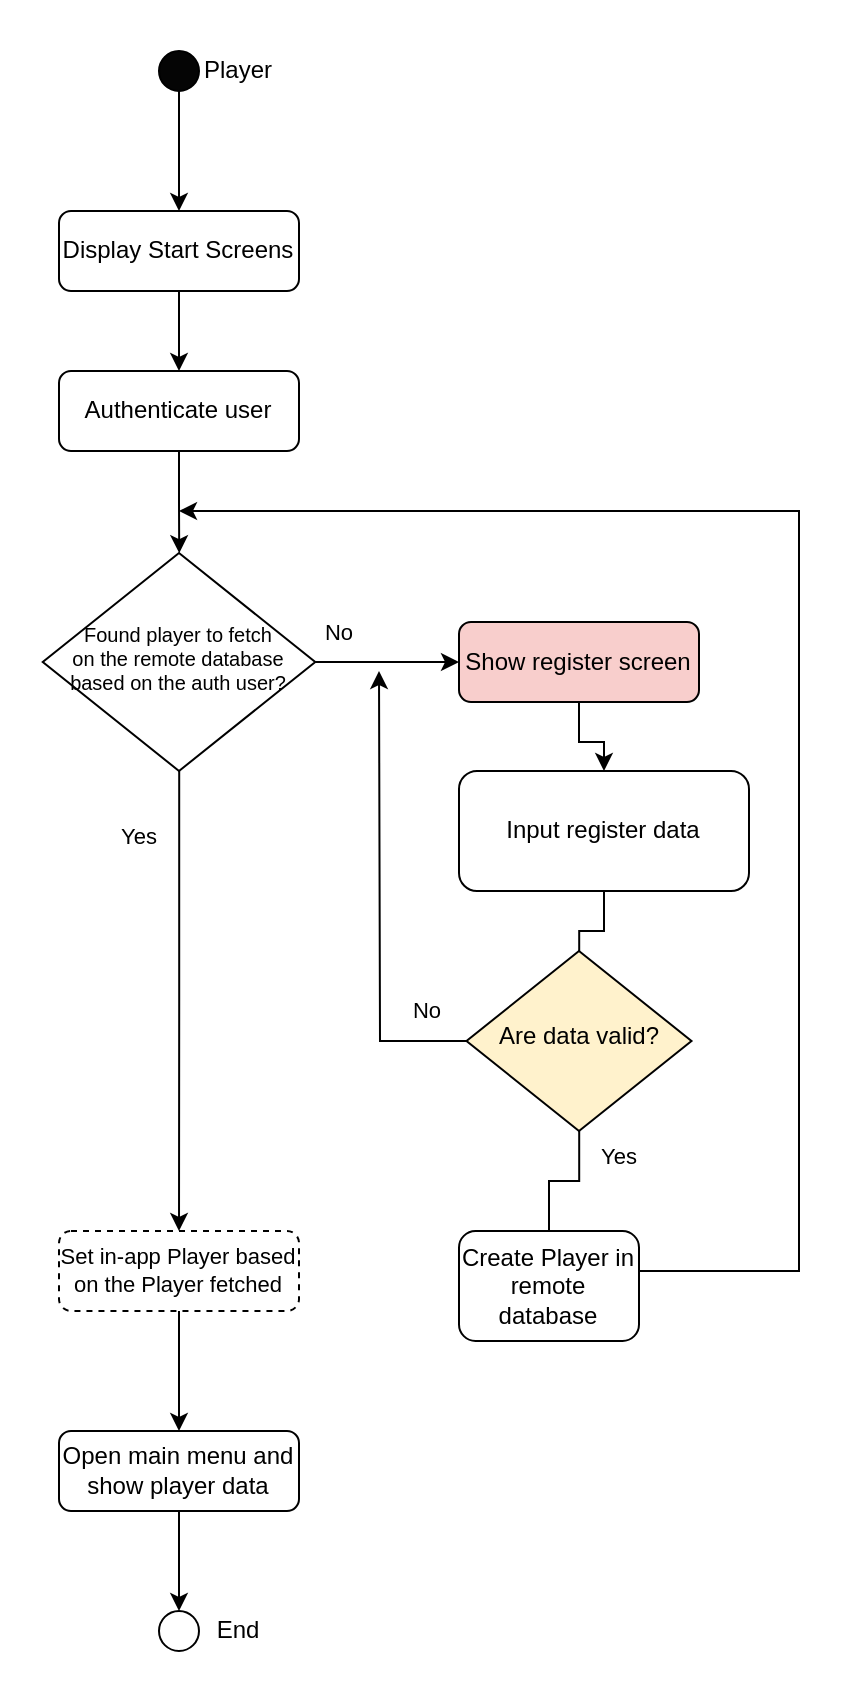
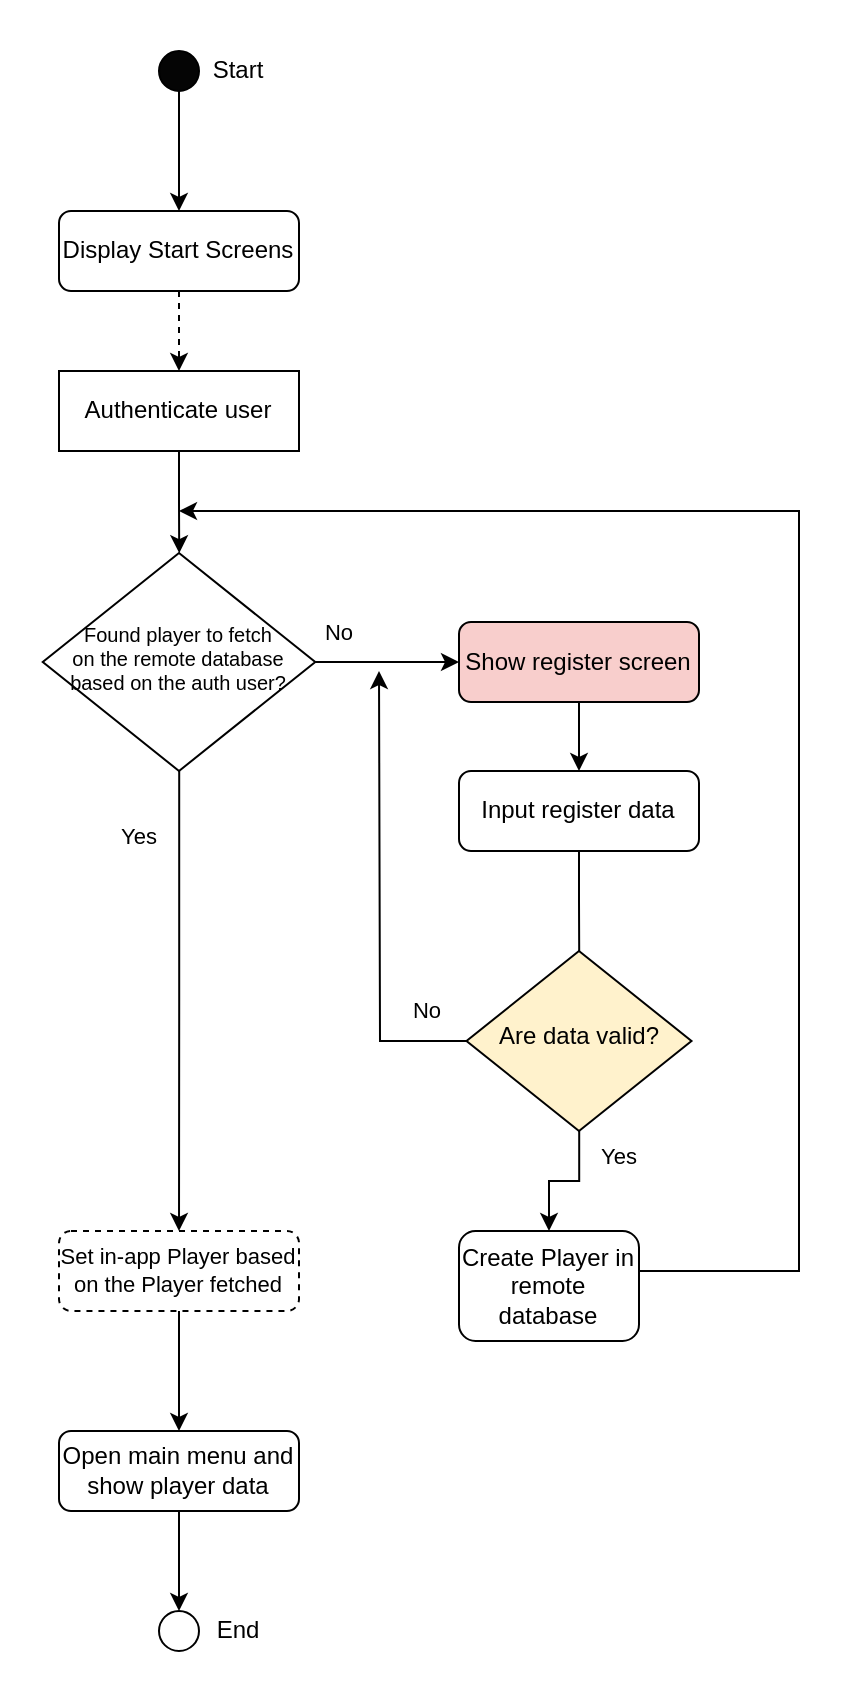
node "Player": label "Player" -> "Start"
edge "Display Start Screens" -> "Authenticate user": style solid -> dashed
node "Authenticate user": shape rounded rectangle -> rectangle
node "Input register data": size 290x120 -> 240x80
edge "Are data valid?" -- "Create Player in remote database": arrowhead none -> classic
